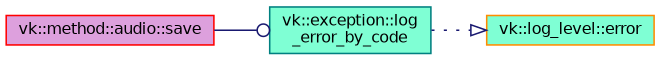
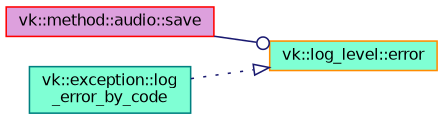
edge "vk::method::audio::save" -> "vk::exception::log _error_by_code": now "vk::method::audio::save" -> "vk::log_level::error"
